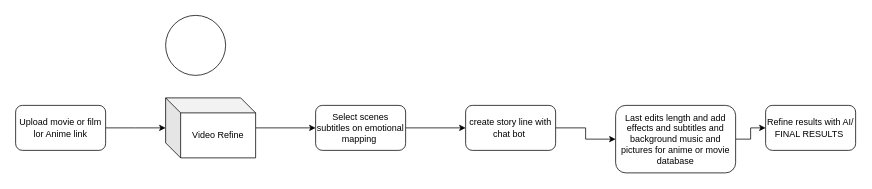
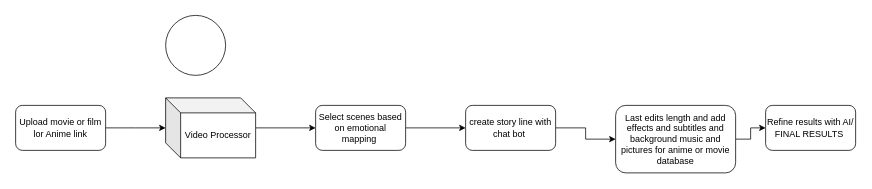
node "Select scenes subtitles on emotional mapping": label "Select scenes subtitles on emotional mapping" -> "Select scenes based on emotional mapping"
node "Video Refine": label "Video Refine" -> "Video Processor"
